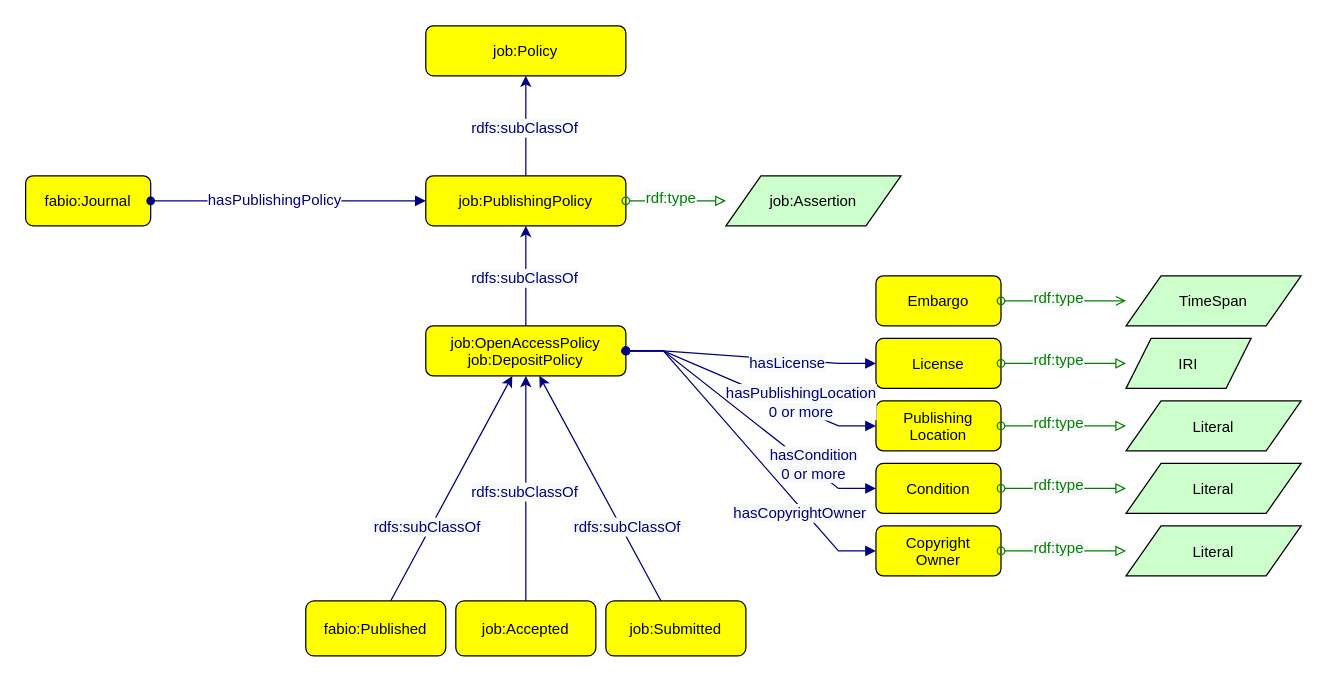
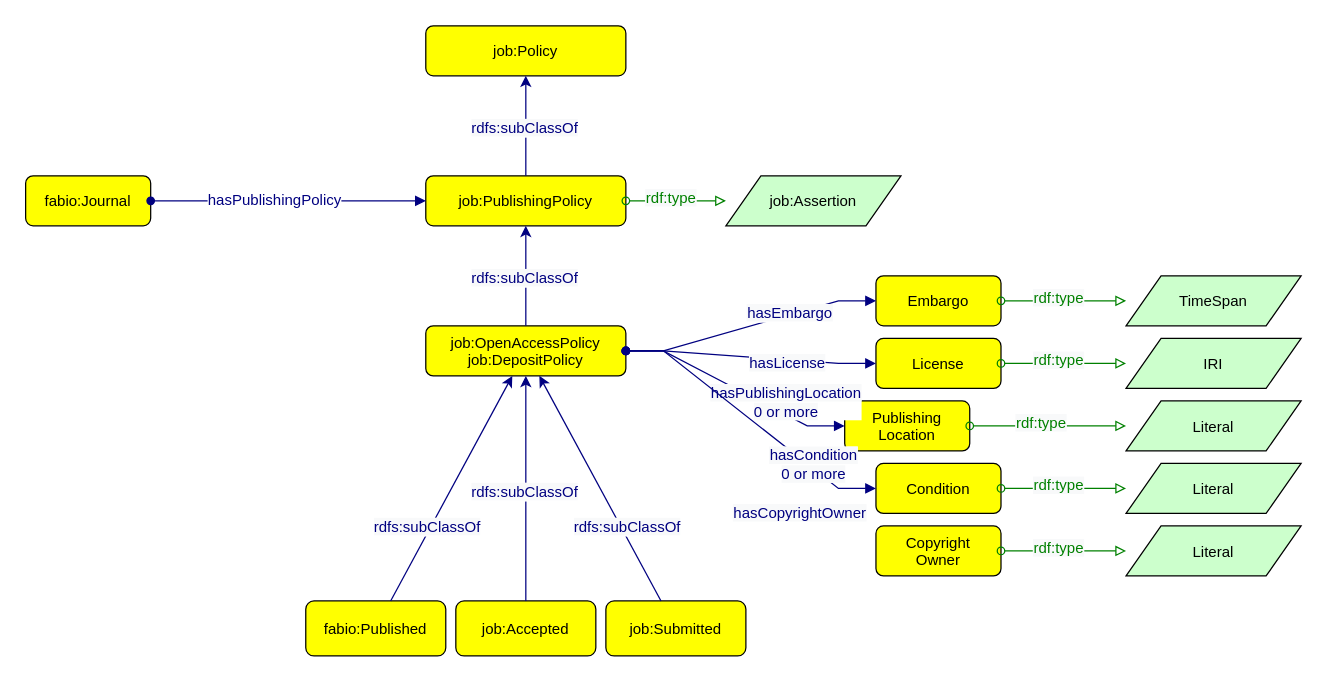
edge "Embargo" -- "TimeSpan": arrowhead open -> block
edge "Embargo" -- "job:OpenAccessPolicy job:DepositPolicy": added, label "hasEmbargo"
node "IRI": size 125x50 -> 175x50
node "Publishing Location": moved (938, 426) -> (907, 426)
edge "job:OpenAccessPolicy job:DepositPolicy" -- "Copyright Owner": removed
